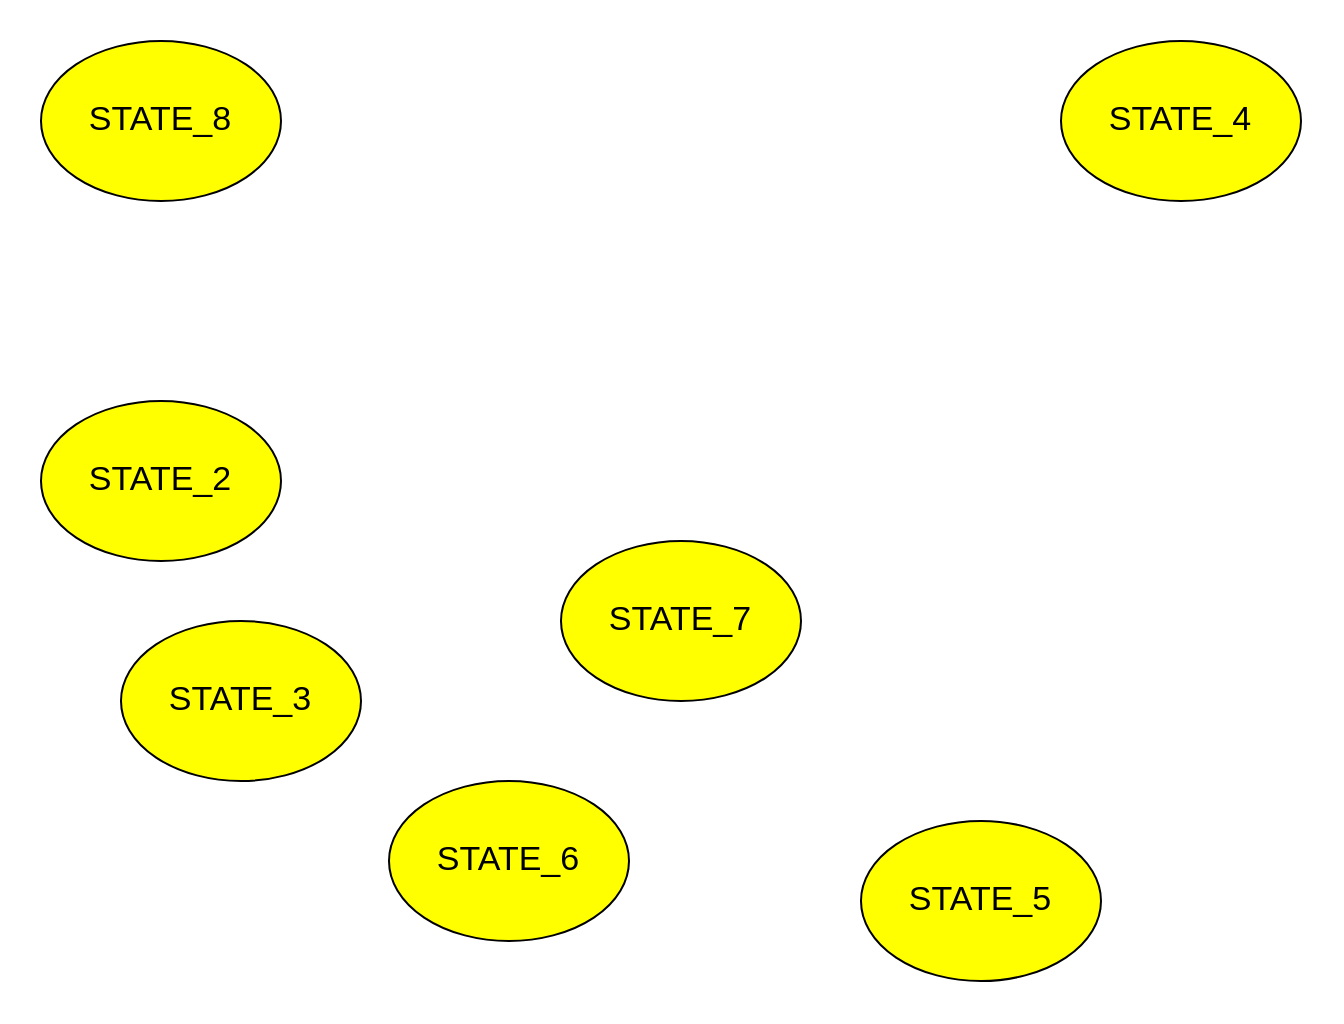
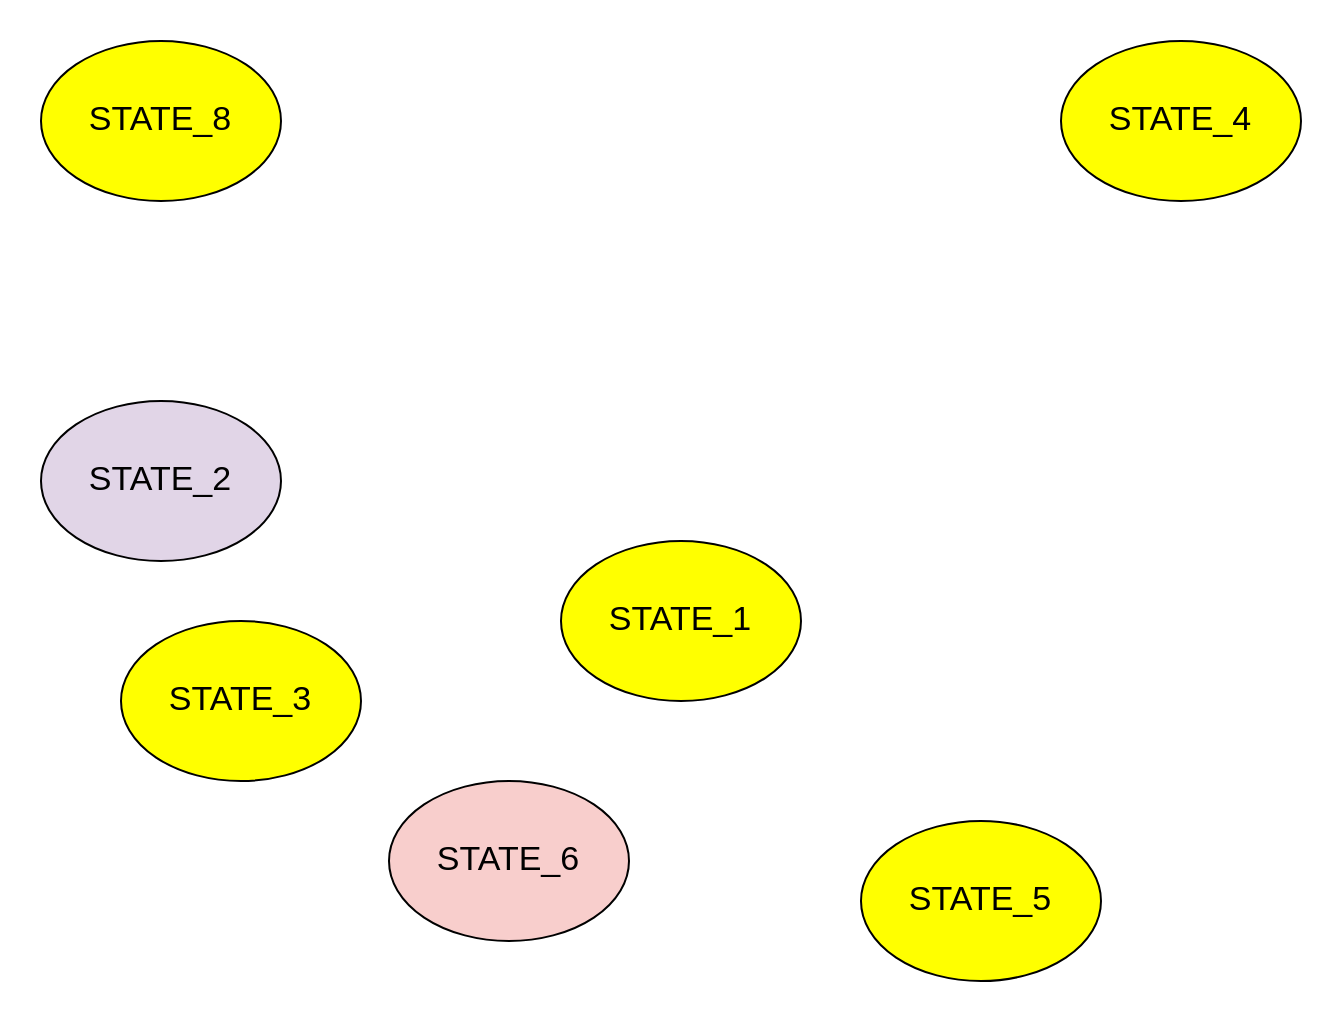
node "STATE_2": fillcolor #ffff00 -> #e1d5e7
node "STATE_7": label "STATE_7" -> "STATE_1"
node "STATE_6": fillcolor #ffff00 -> #f8cecc
